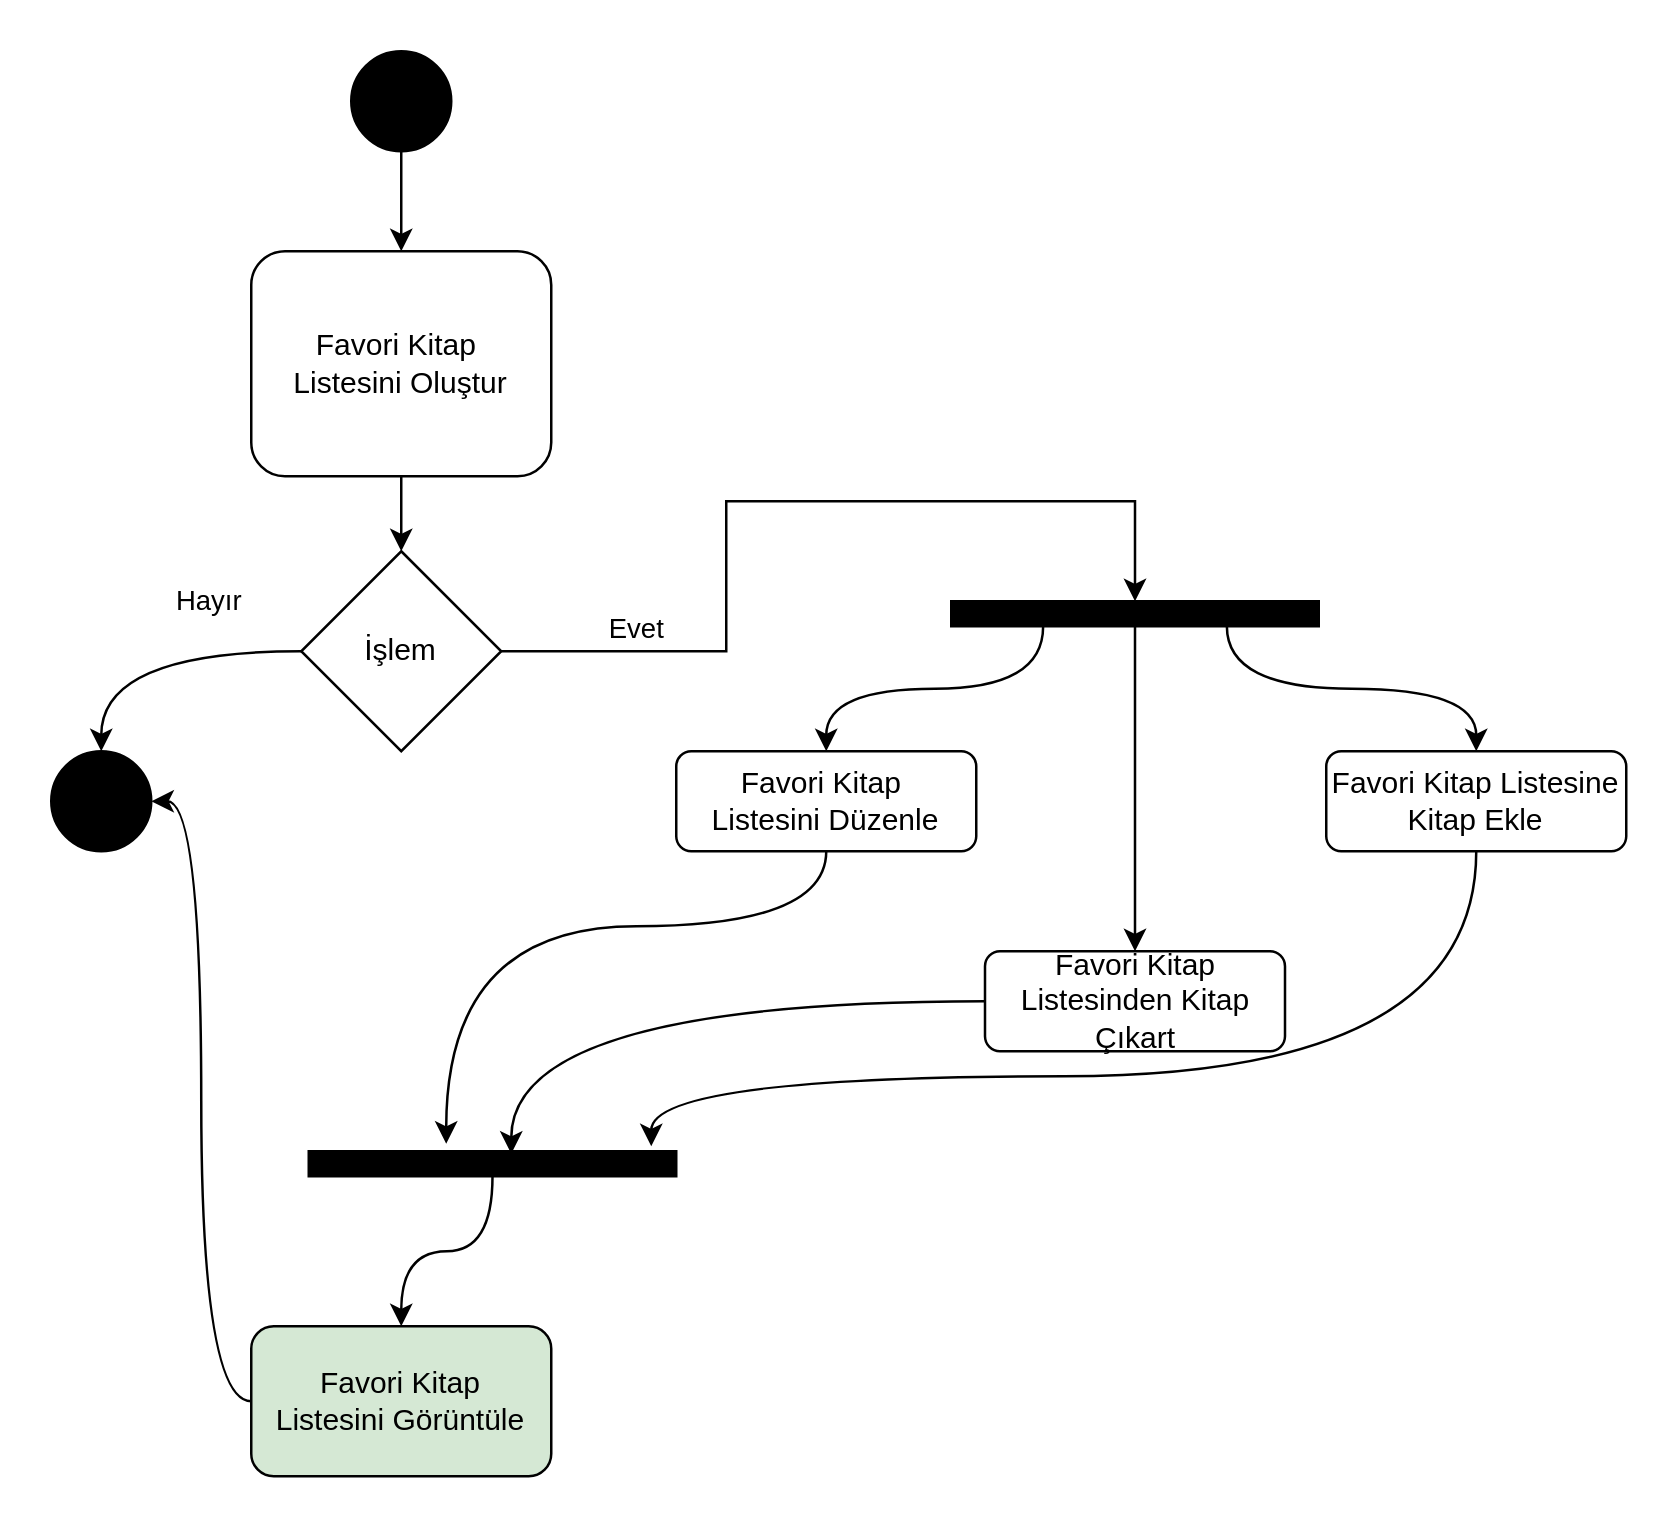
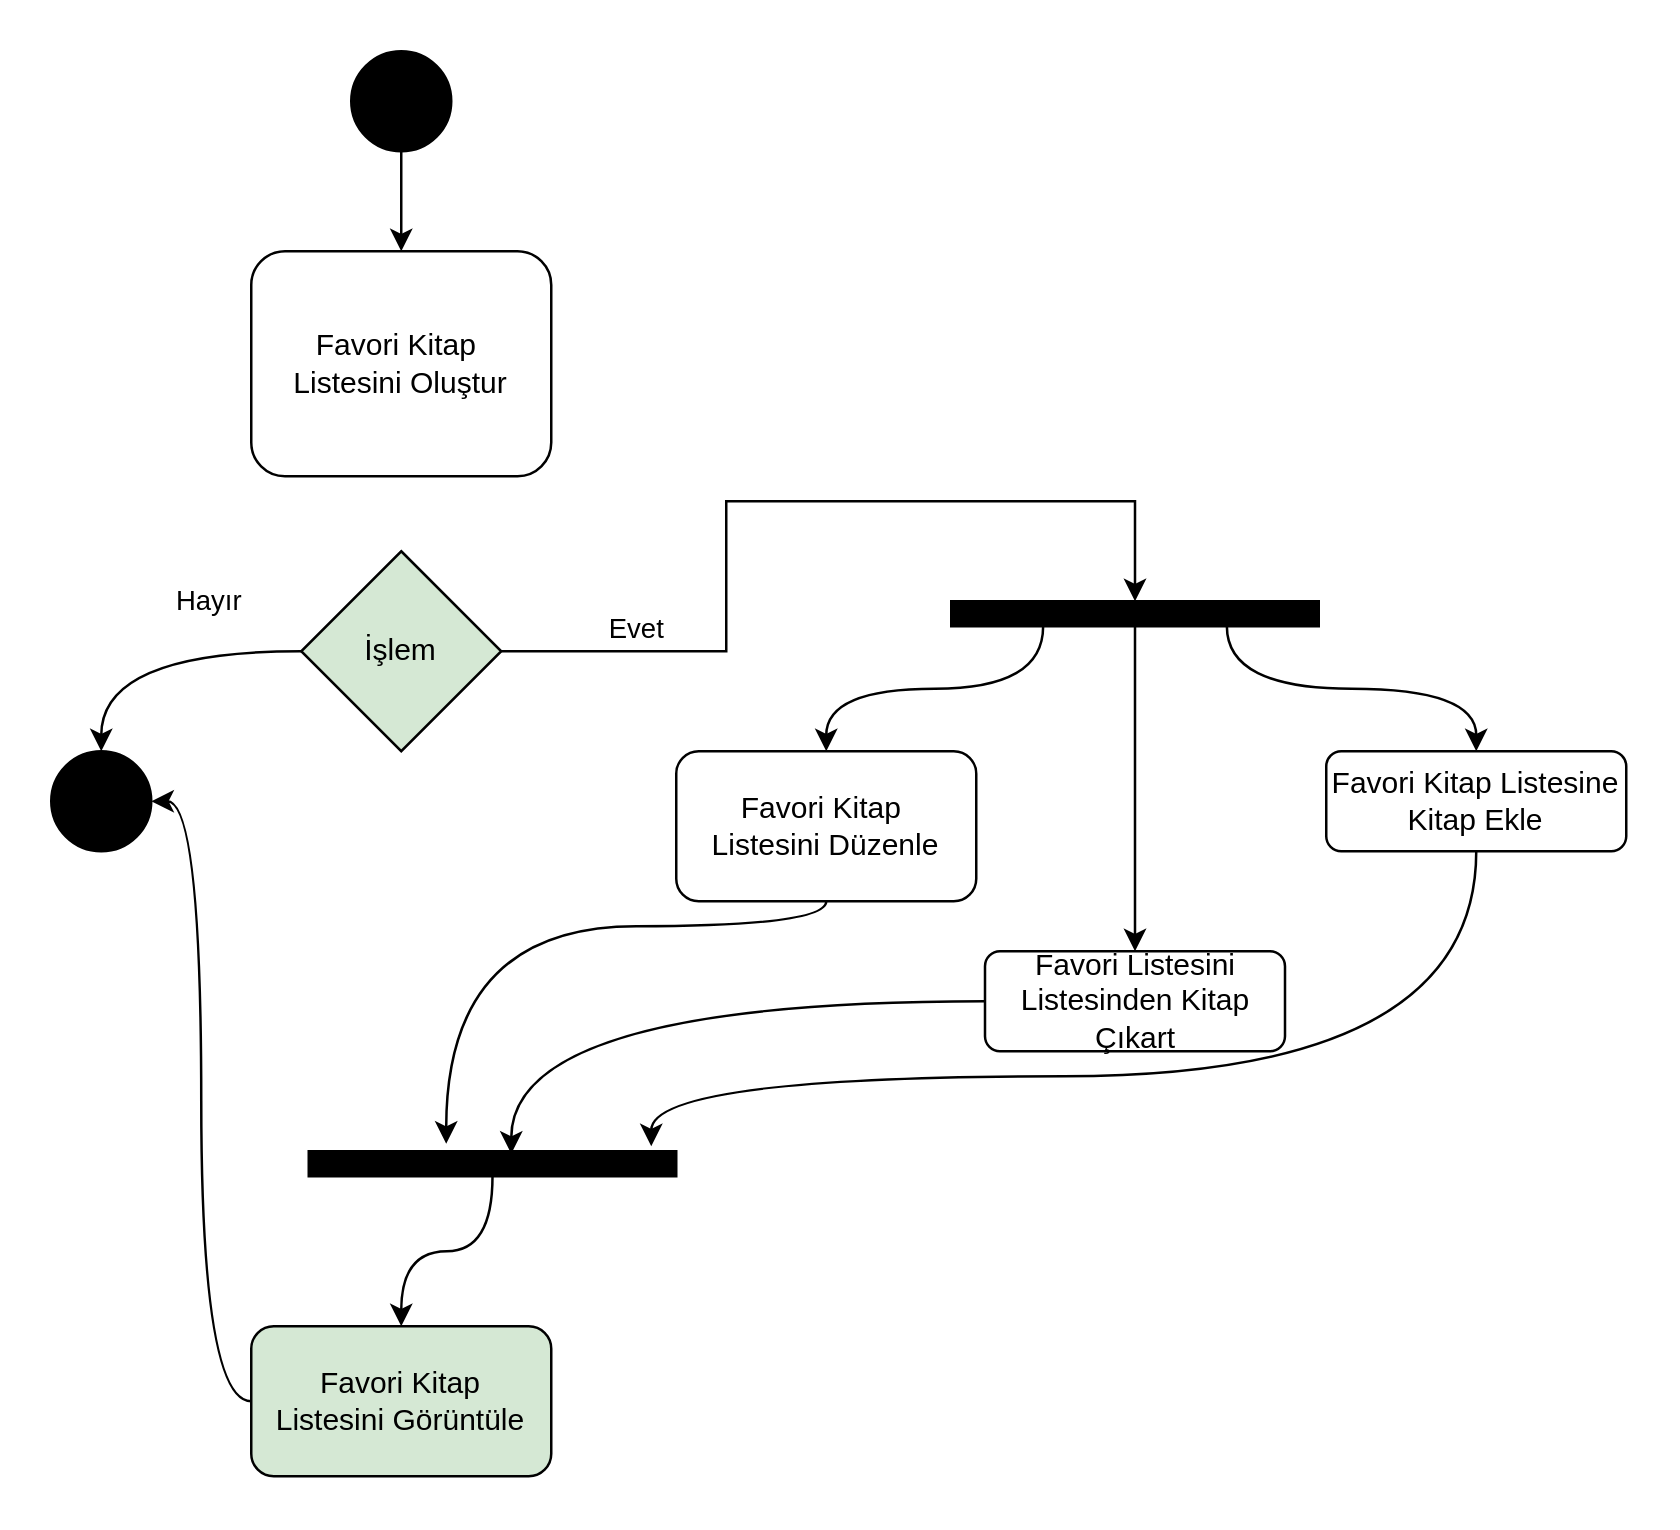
edge "Favori Kitap Listesini Oluştur" -> "İşlem": removed
node "İşlem": fillcolor #ffffff -> #d5e8d4
node "Favori Kitap Listesini Düzenle": size 300x100 -> 300x150
node "Favori Kitap Listesinden Kitap Çıkart": label "Favori Kitap Listesinden Kitap Çıkart" -> "Favori Listesini Listesinden Kitap Çıkart"
